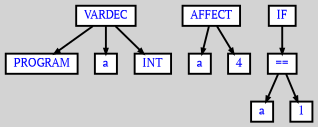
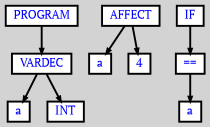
edge "VARDEC" -> "PROGRAM": reversed
node "1": removed
